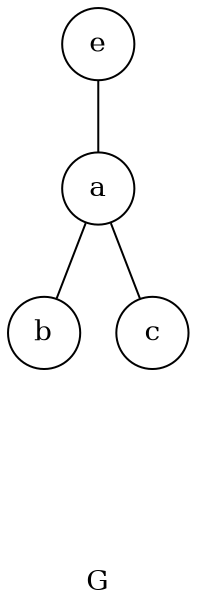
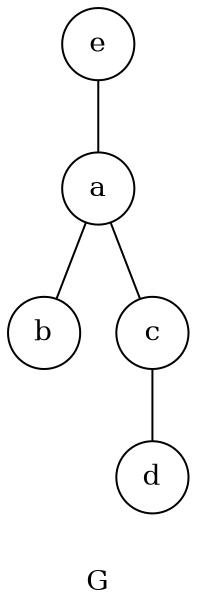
node "d": added
